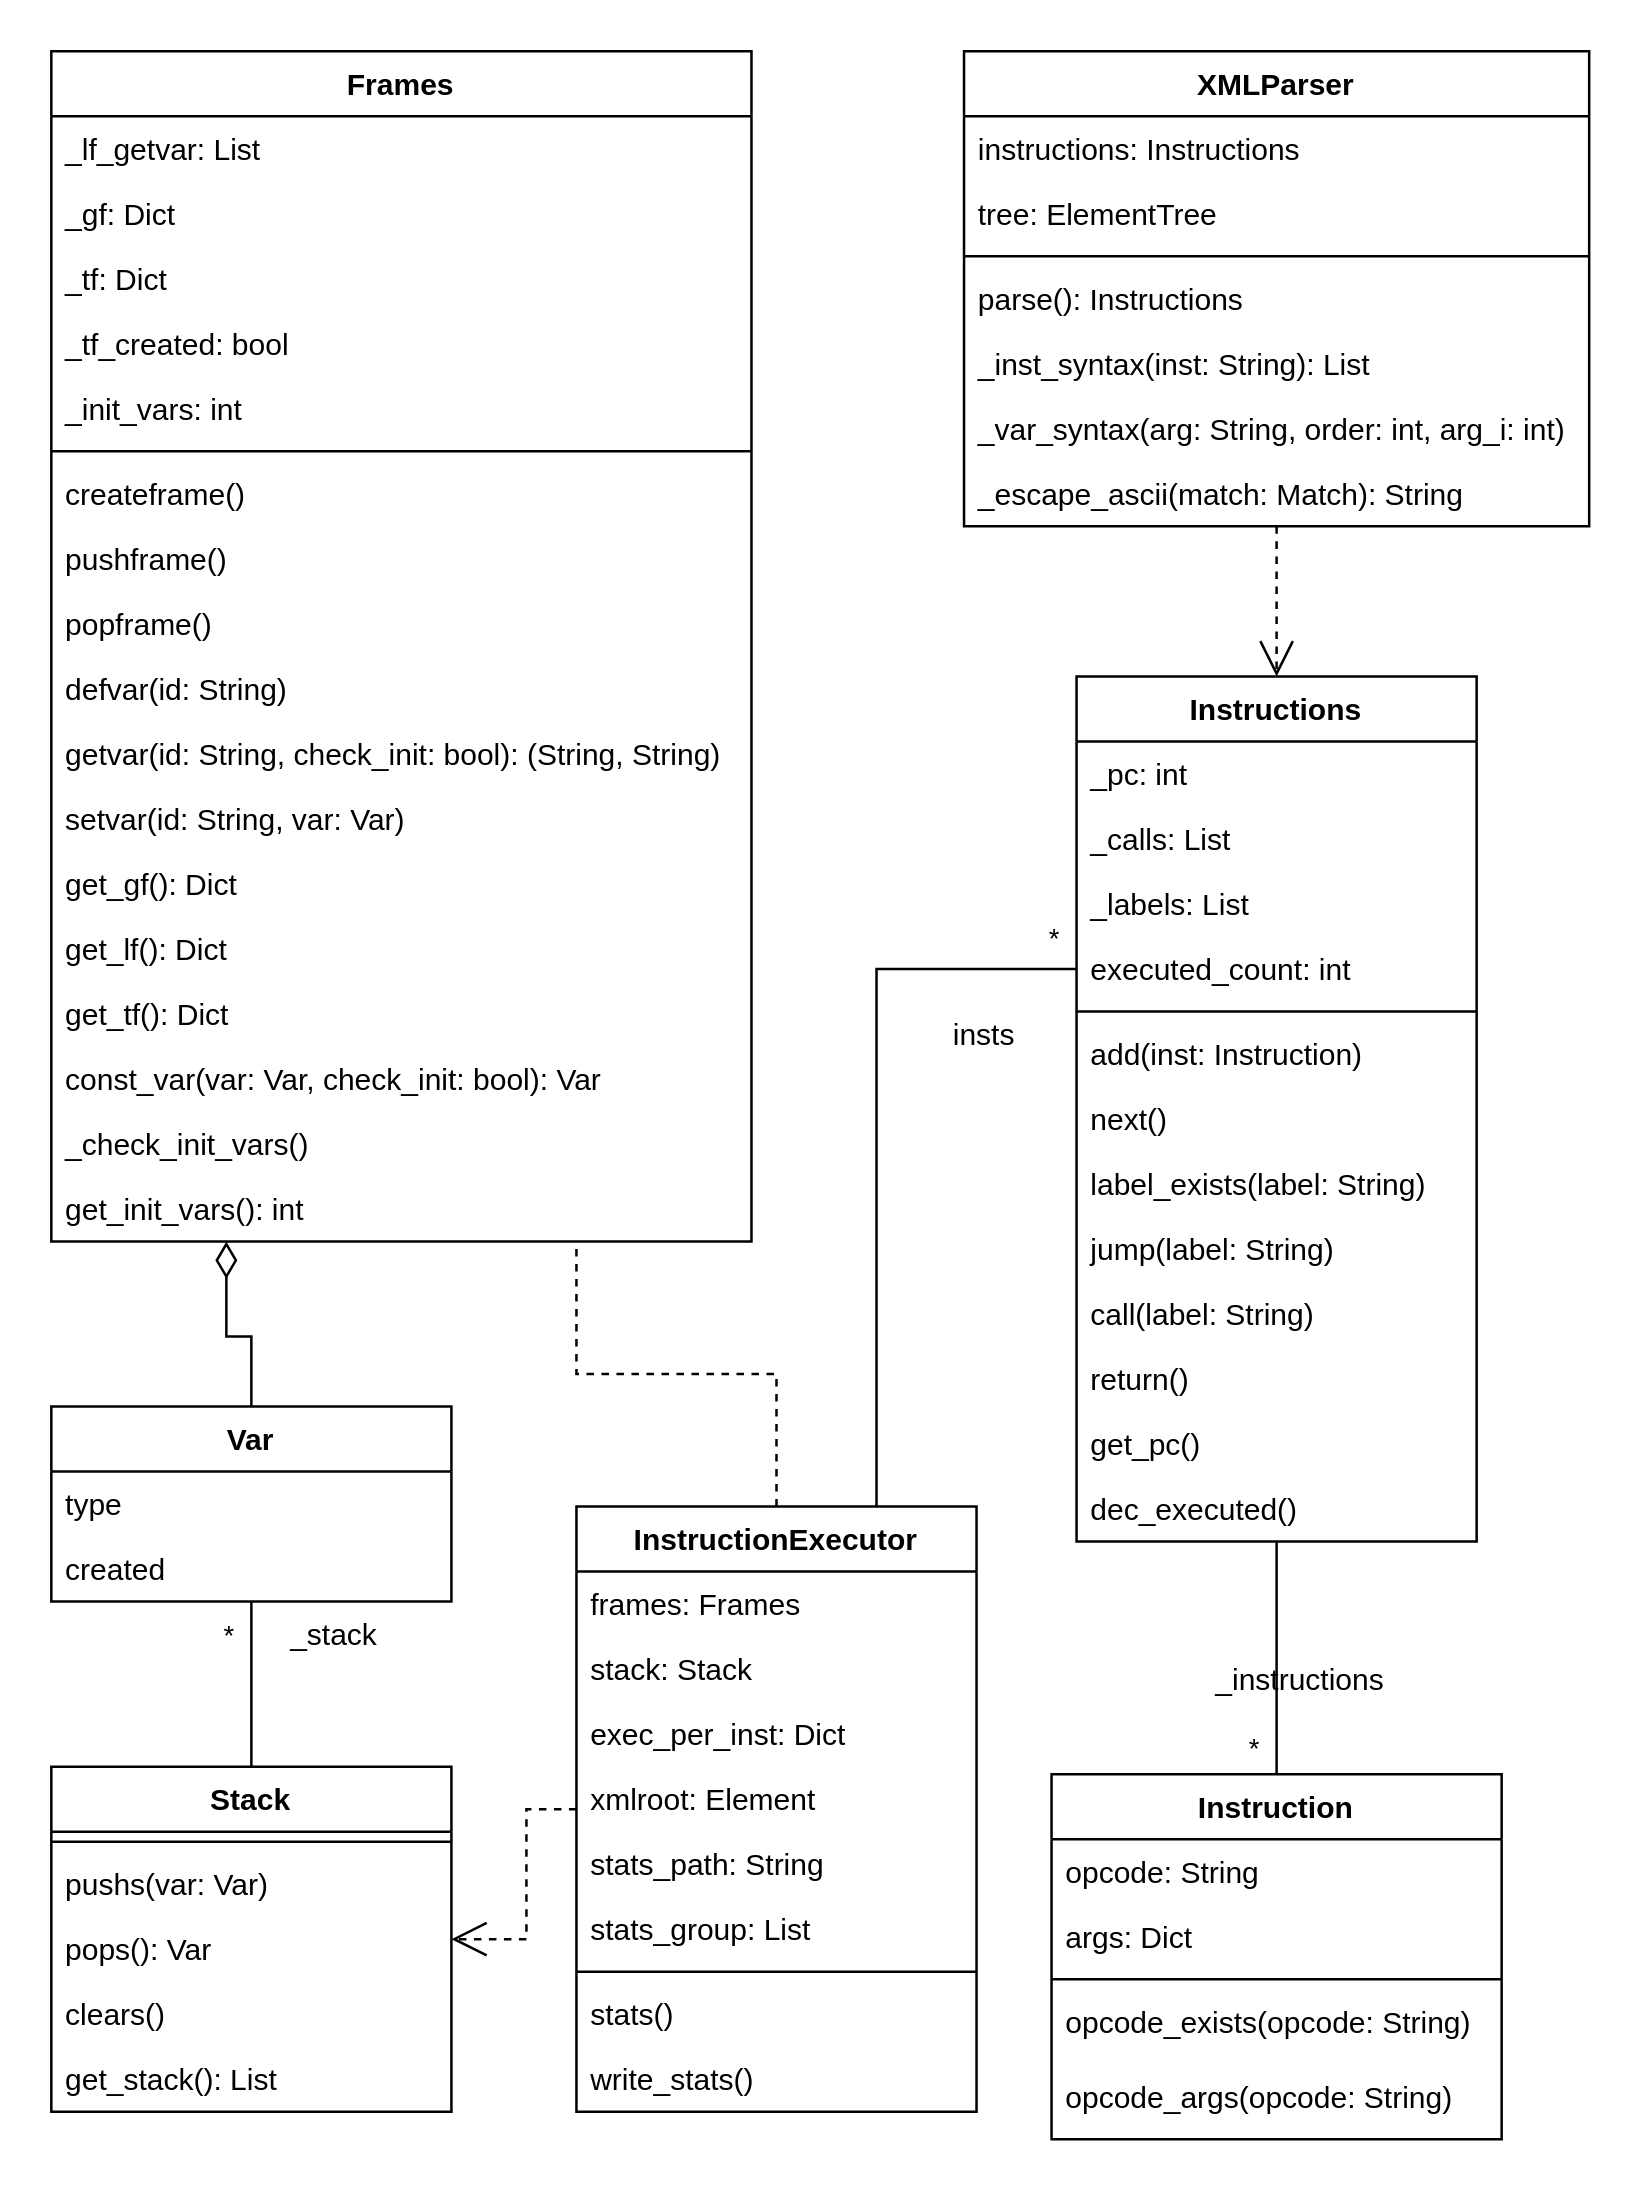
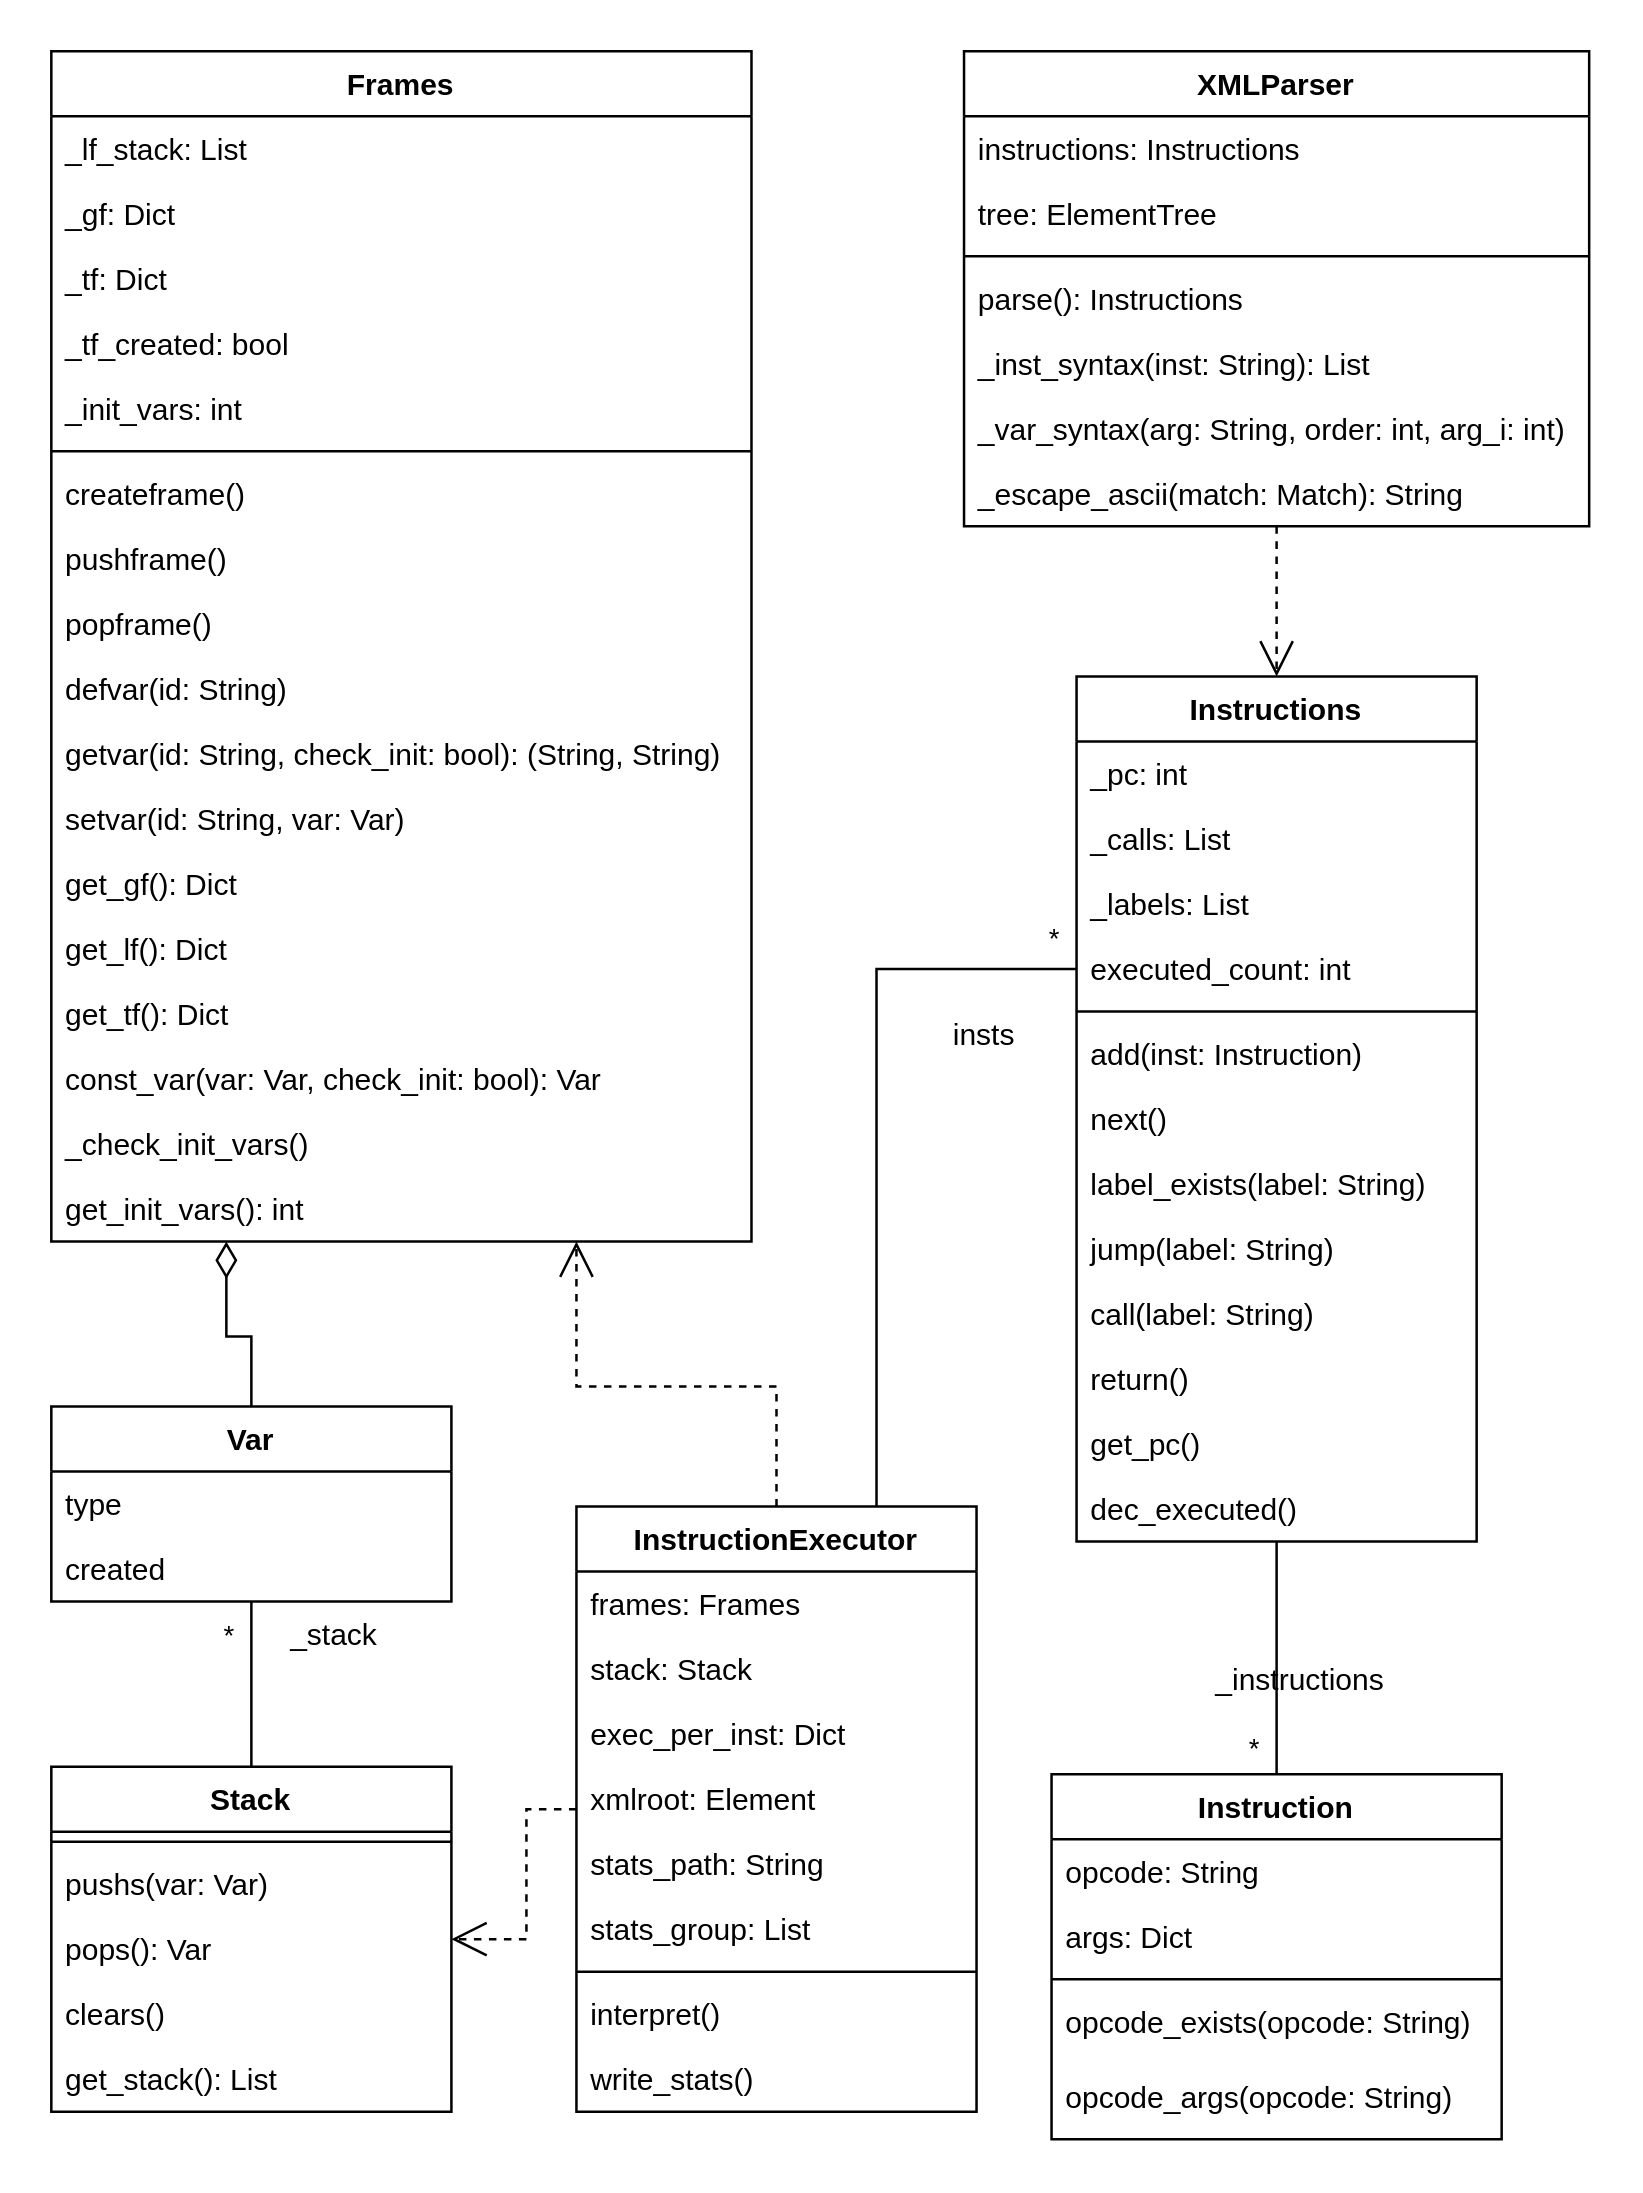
node "_lf_getvar: List": label "_lf_getvar: List" -> "_lf_stack: List"
edge "Frames" -- "InstructionExecutor": arrowhead none -> open
node "stats()": label "stats()" -> "interpret()"
